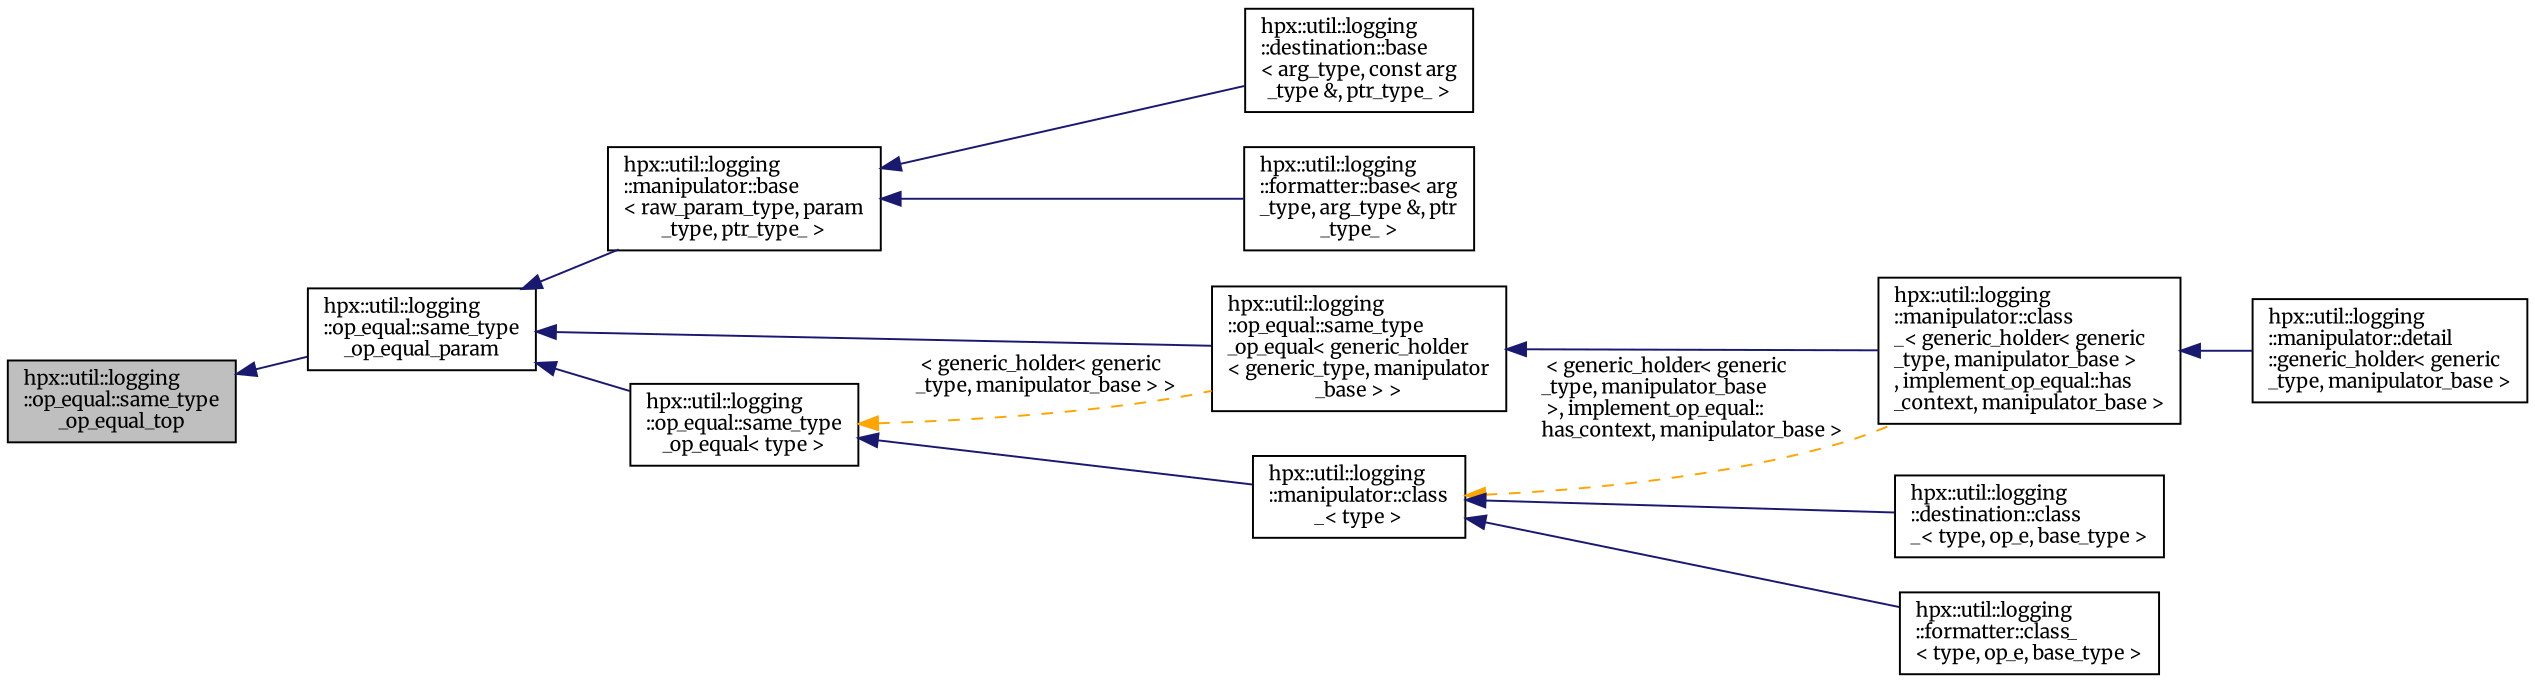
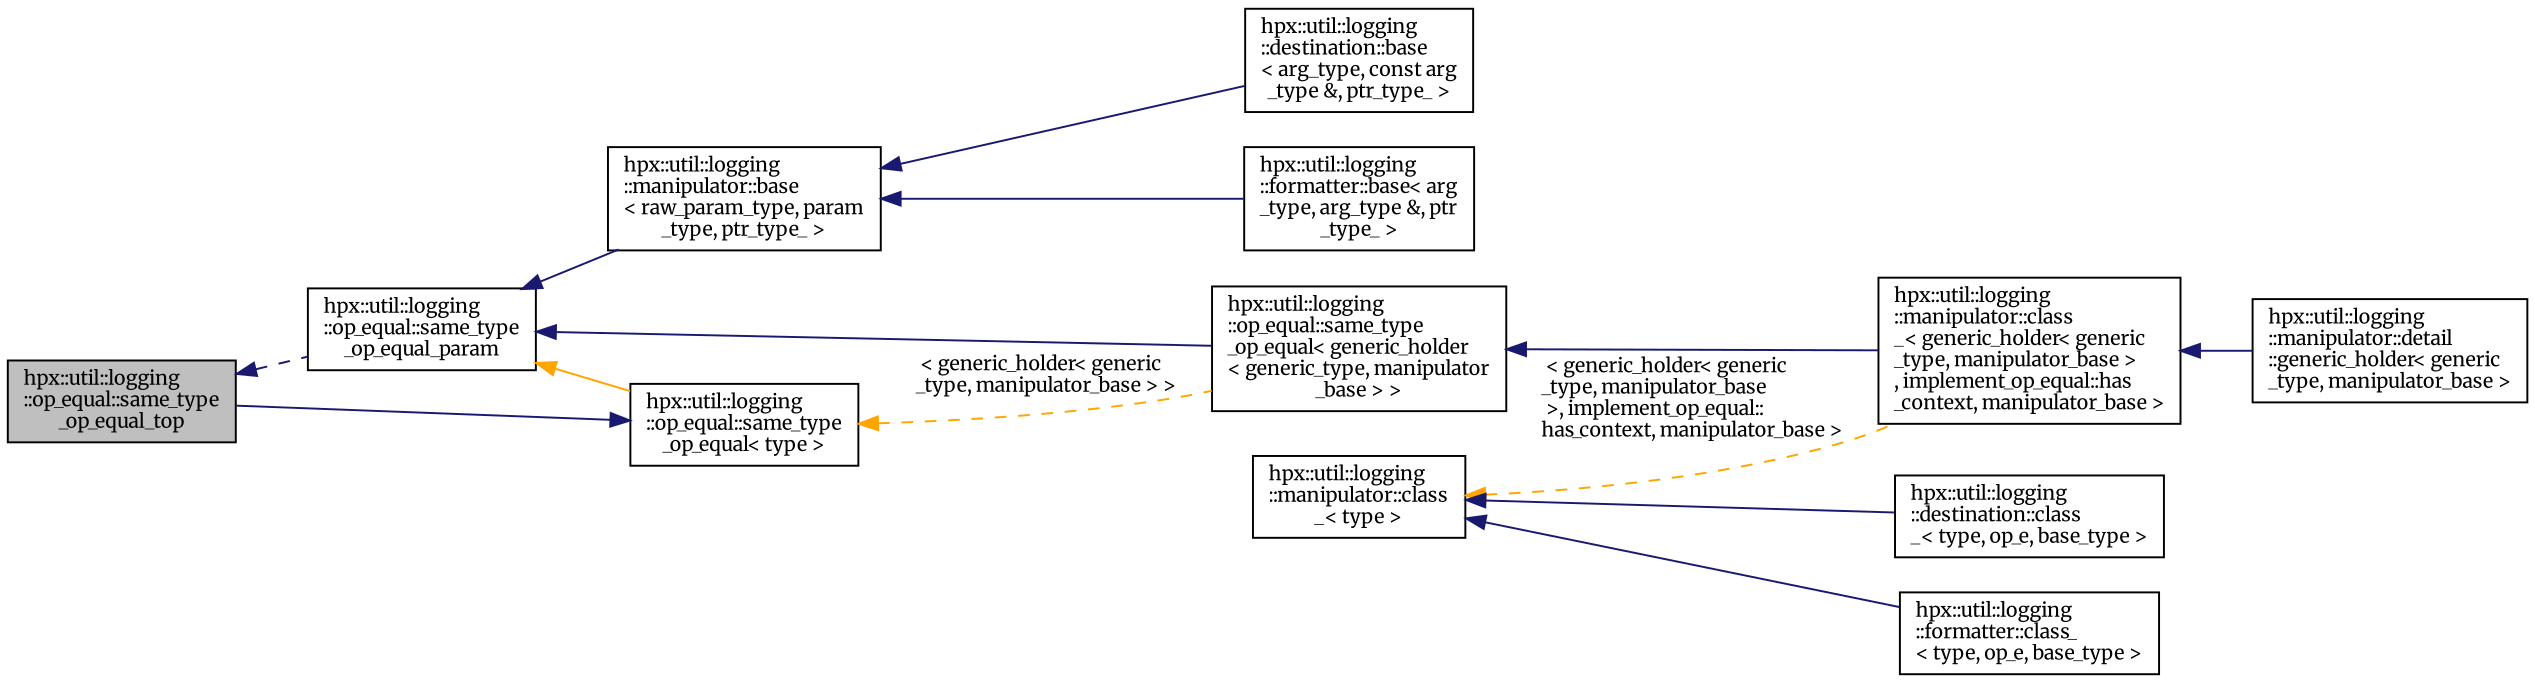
edge "hpx::util::logging ::op_equal::same_type _op_equal_param" -> "hpx::util::logging ::op_equal::same_type _op_equal_top": style solid -> dashed
edge "hpx::util::logging ::op_equal::same_type _op_equal< type >" -> "hpx::util::logging ::op_equal::same_type _op_equal_param": color midnightblue -> orange
edge "hpx::util::logging ::manipulator::class _< type >" -> "hpx::util::logging ::op_equal::same_type _op_equal< type >": now "hpx::util::logging ::op_equal::same_type _op_equal_top" -> "hpx::util::logging ::op_equal::same_type _op_equal< type >"
